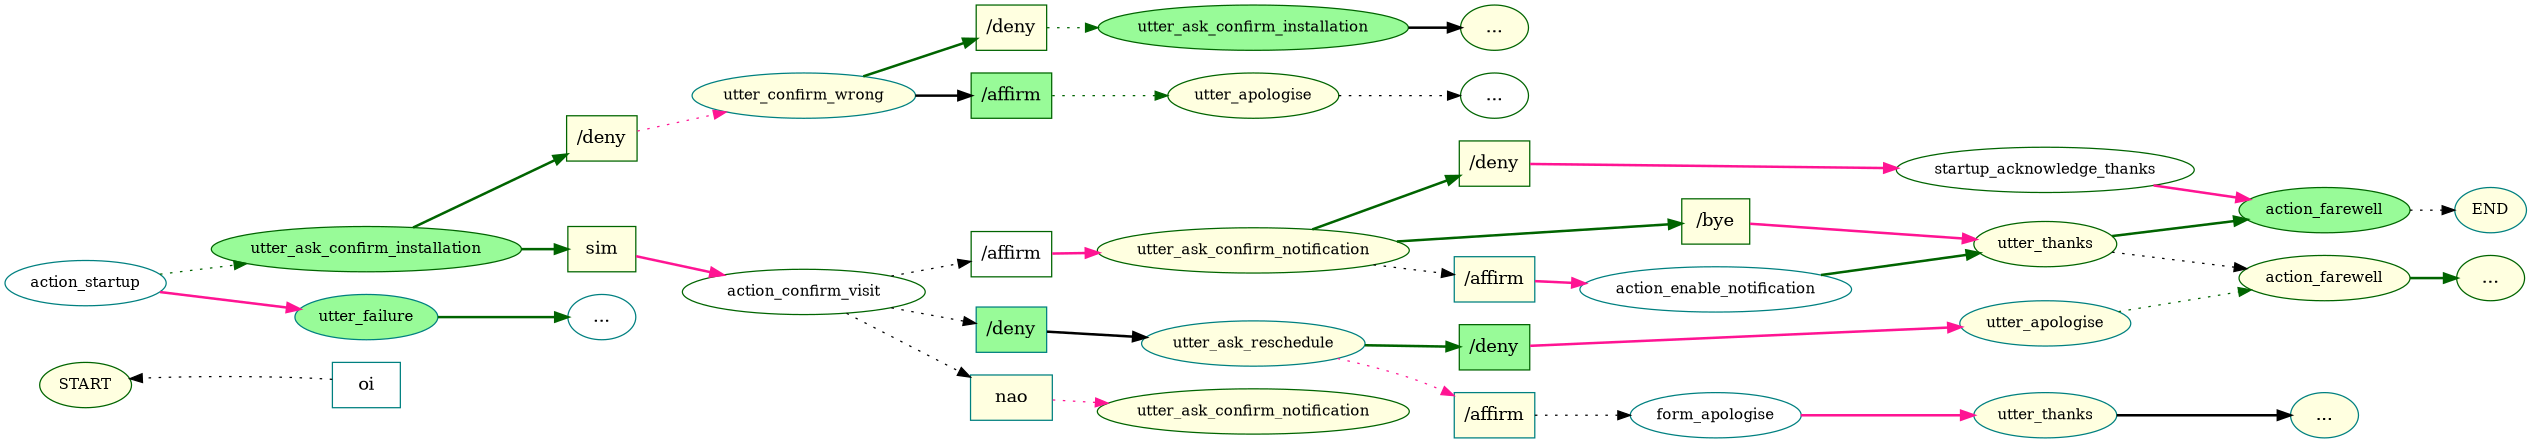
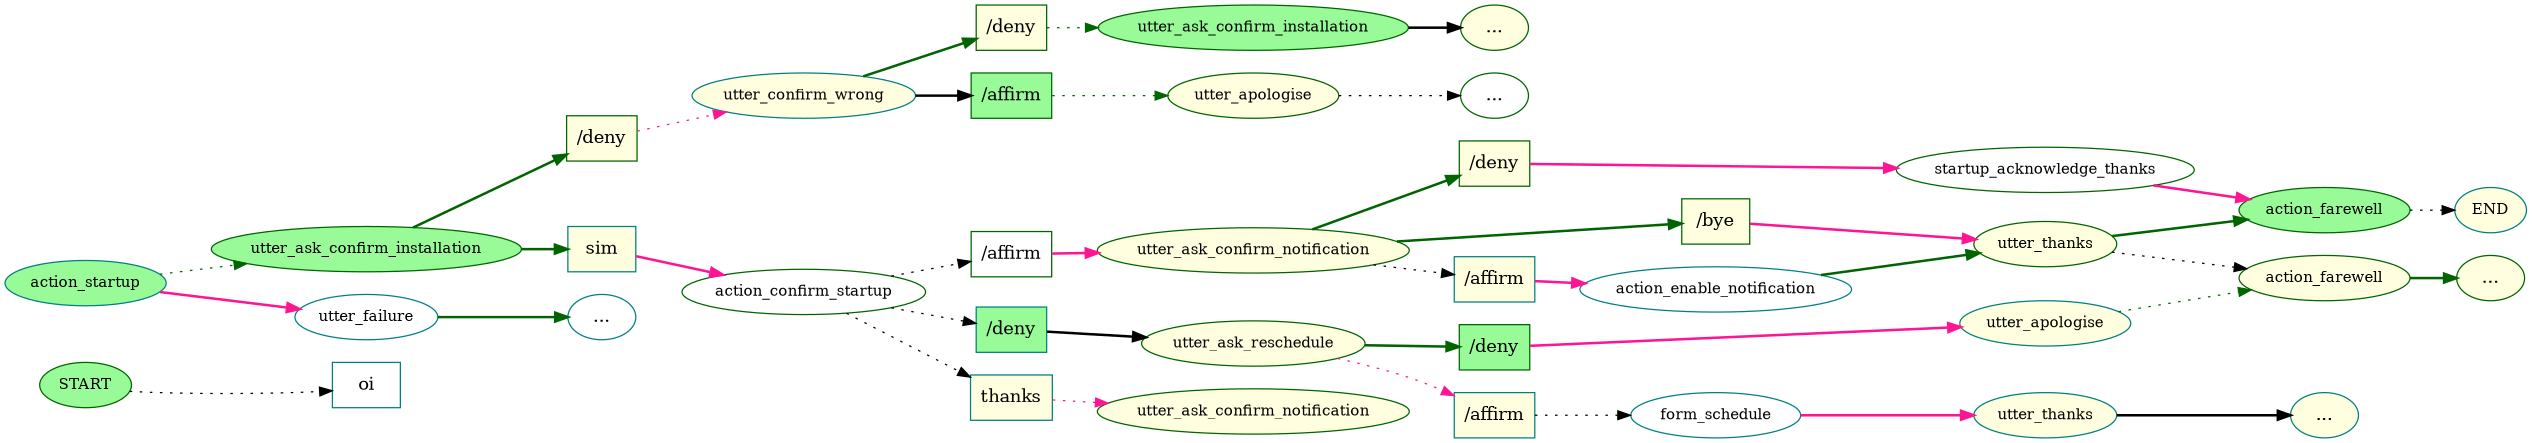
node "sim": color darkgreen -> teal
node "action_startup": fillcolor white -> palegreen
node "action_confirm_visit": label "action_confirm_visit" -> "action_confirm_startup"
node "utter_failure": fillcolor palegreen -> white
node "utter_ask_reschedule": color teal -> darkgreen
edge "oi" -> "START": reversed
node "START": fillcolor lightyellow -> palegreen
node "nao": label "nao" -> "thanks"
node "form_apologise": label "form_apologise" -> "form_schedule"
